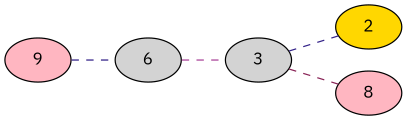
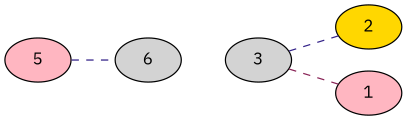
node "9": label "9" -> "5"
edge "6" -- "3": removed
node "8": label "8" -> "1"
